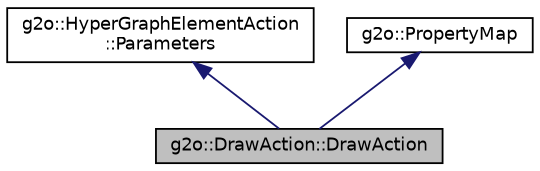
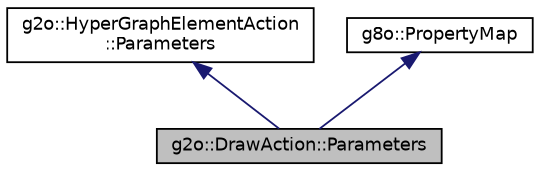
node "g2o::PropertyMap": label "g2o::PropertyMap" -> "g8o::PropertyMap"
node "g2o::DrawAction::DrawAction": label "g2o::DrawAction::DrawAction" -> "g2o::DrawAction::Parameters"
